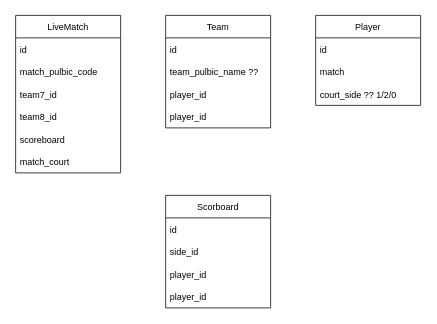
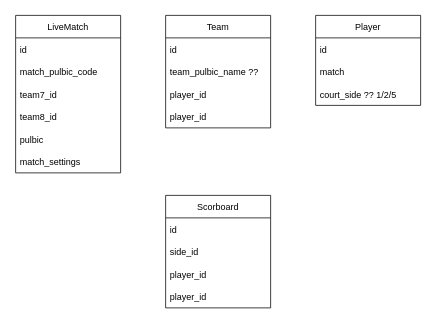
node "court_side ?? 1/2/0": label "court_side ?? 1/2/0" -> "court_side ?? 1/2/5"
node "scoreboard": label "scoreboard" -> "pulbic"
node "match_court": label "match_court" -> "match_settings"
